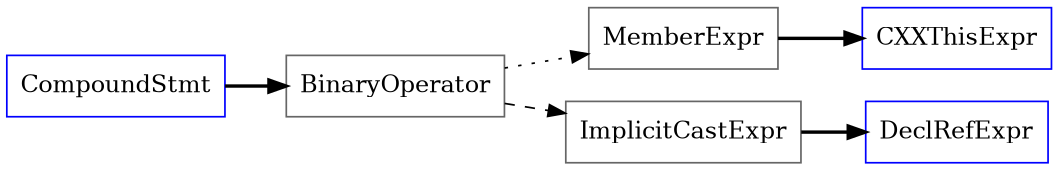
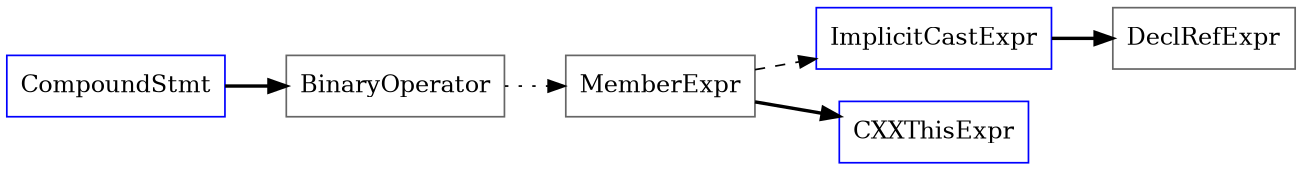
edge "BinaryOperator" -> "ImplicitCastExpr": now "MemberExpr" -> "ImplicitCastExpr"
node "ImplicitCastExpr": color gray40 -> blue
node "DeclRefExpr": color blue -> gray40
